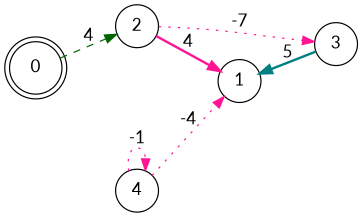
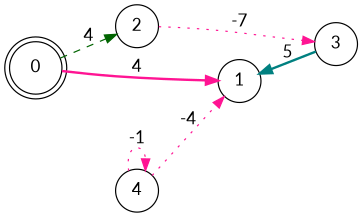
edge "2" -> "1": now "0" -> "1"
